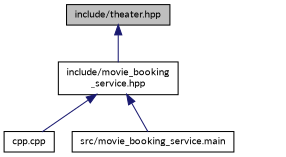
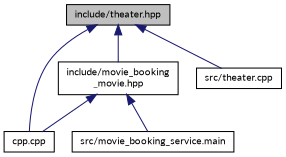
edge "cpp.cpp" -> "include/theater.hpp": added
node "include/movie_booking _service.hpp": label "include/movie_booking _service.hpp" -> "include/movie_booking _movie.hpp"
node "src/theater.cpp": added
